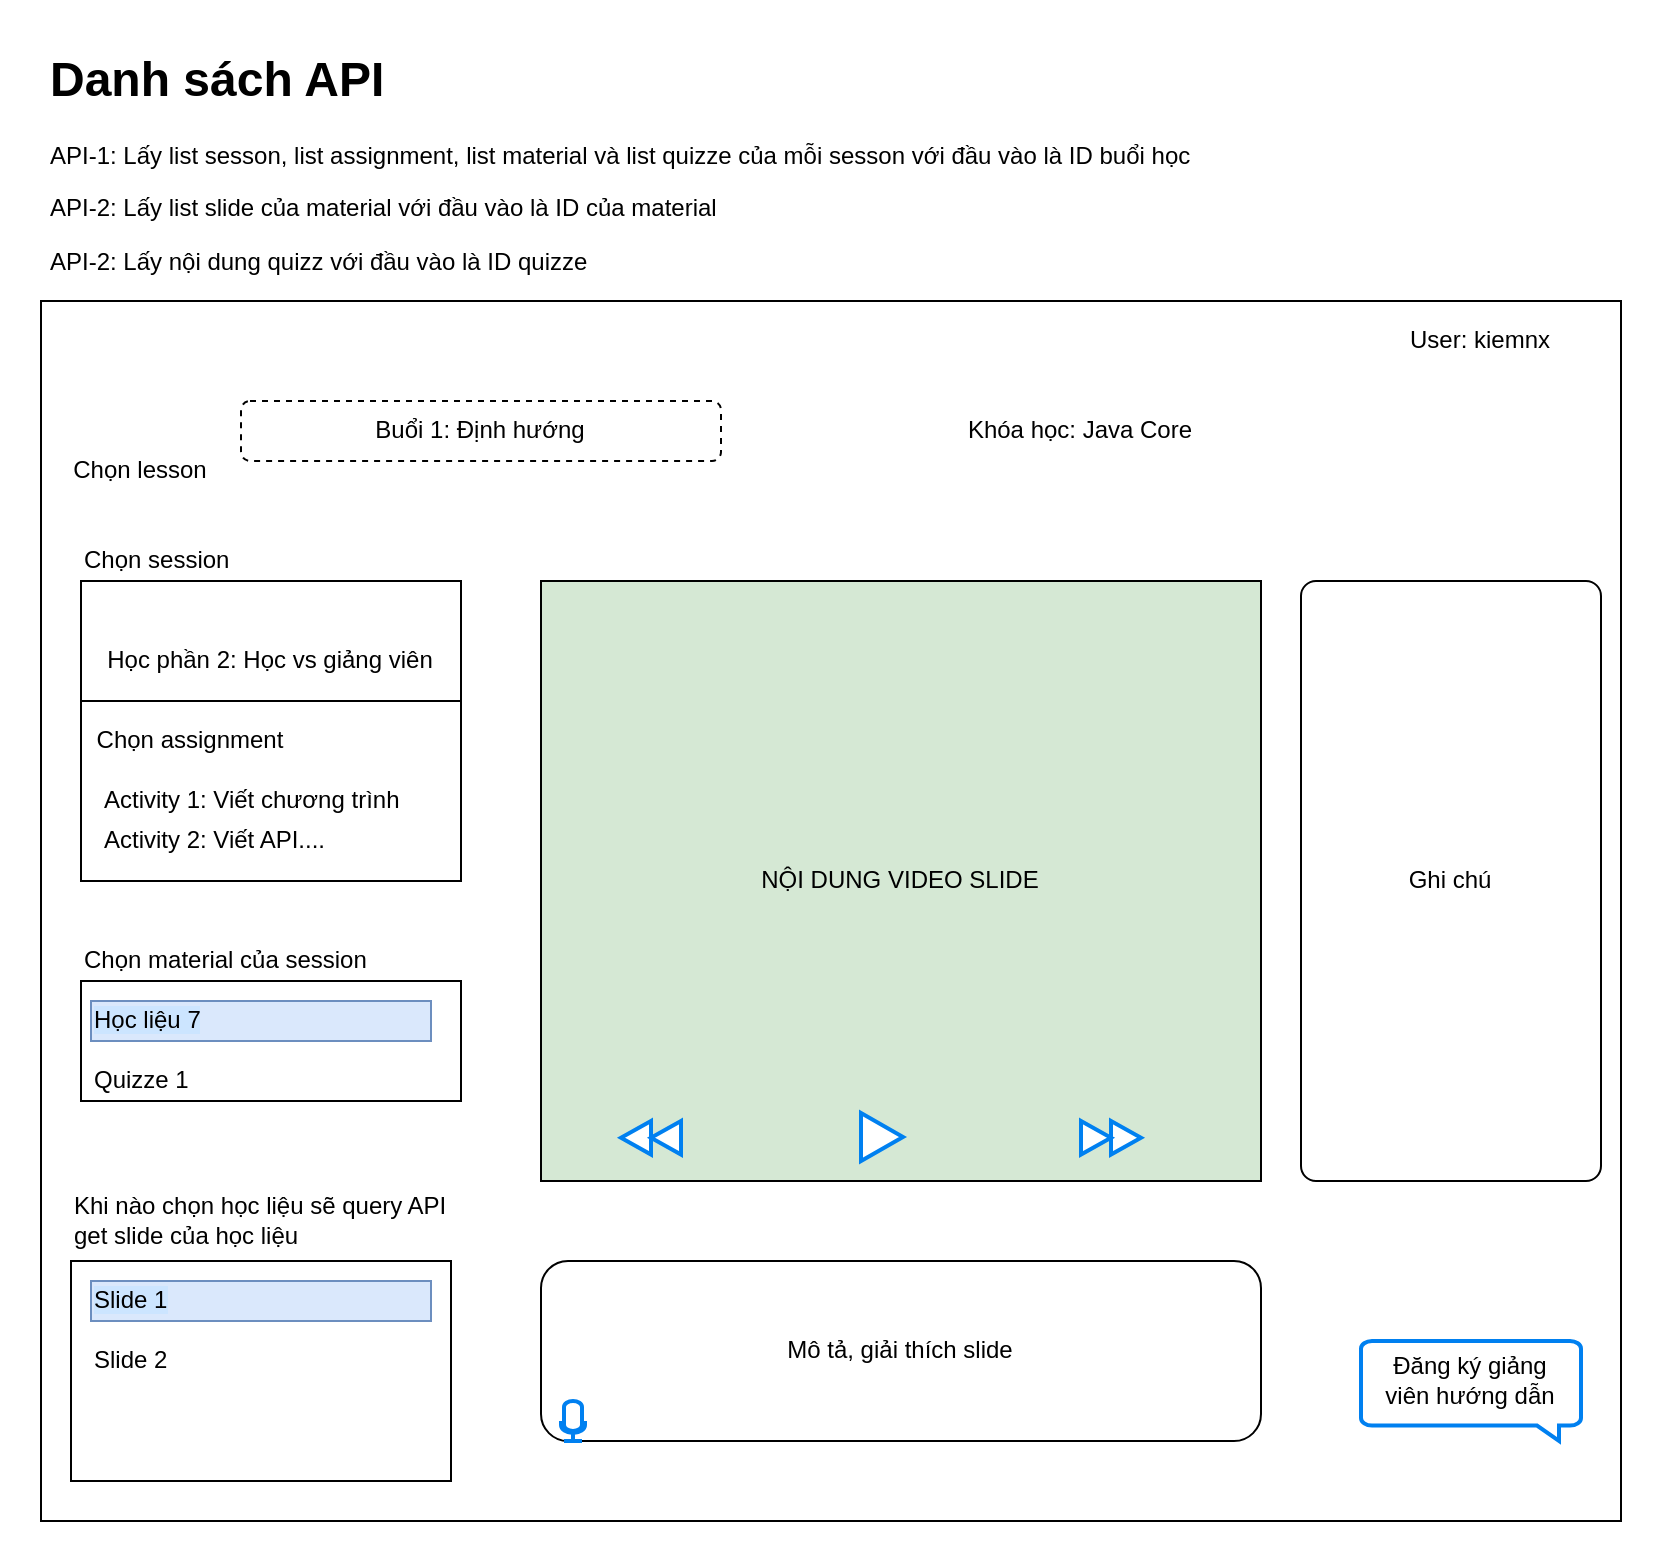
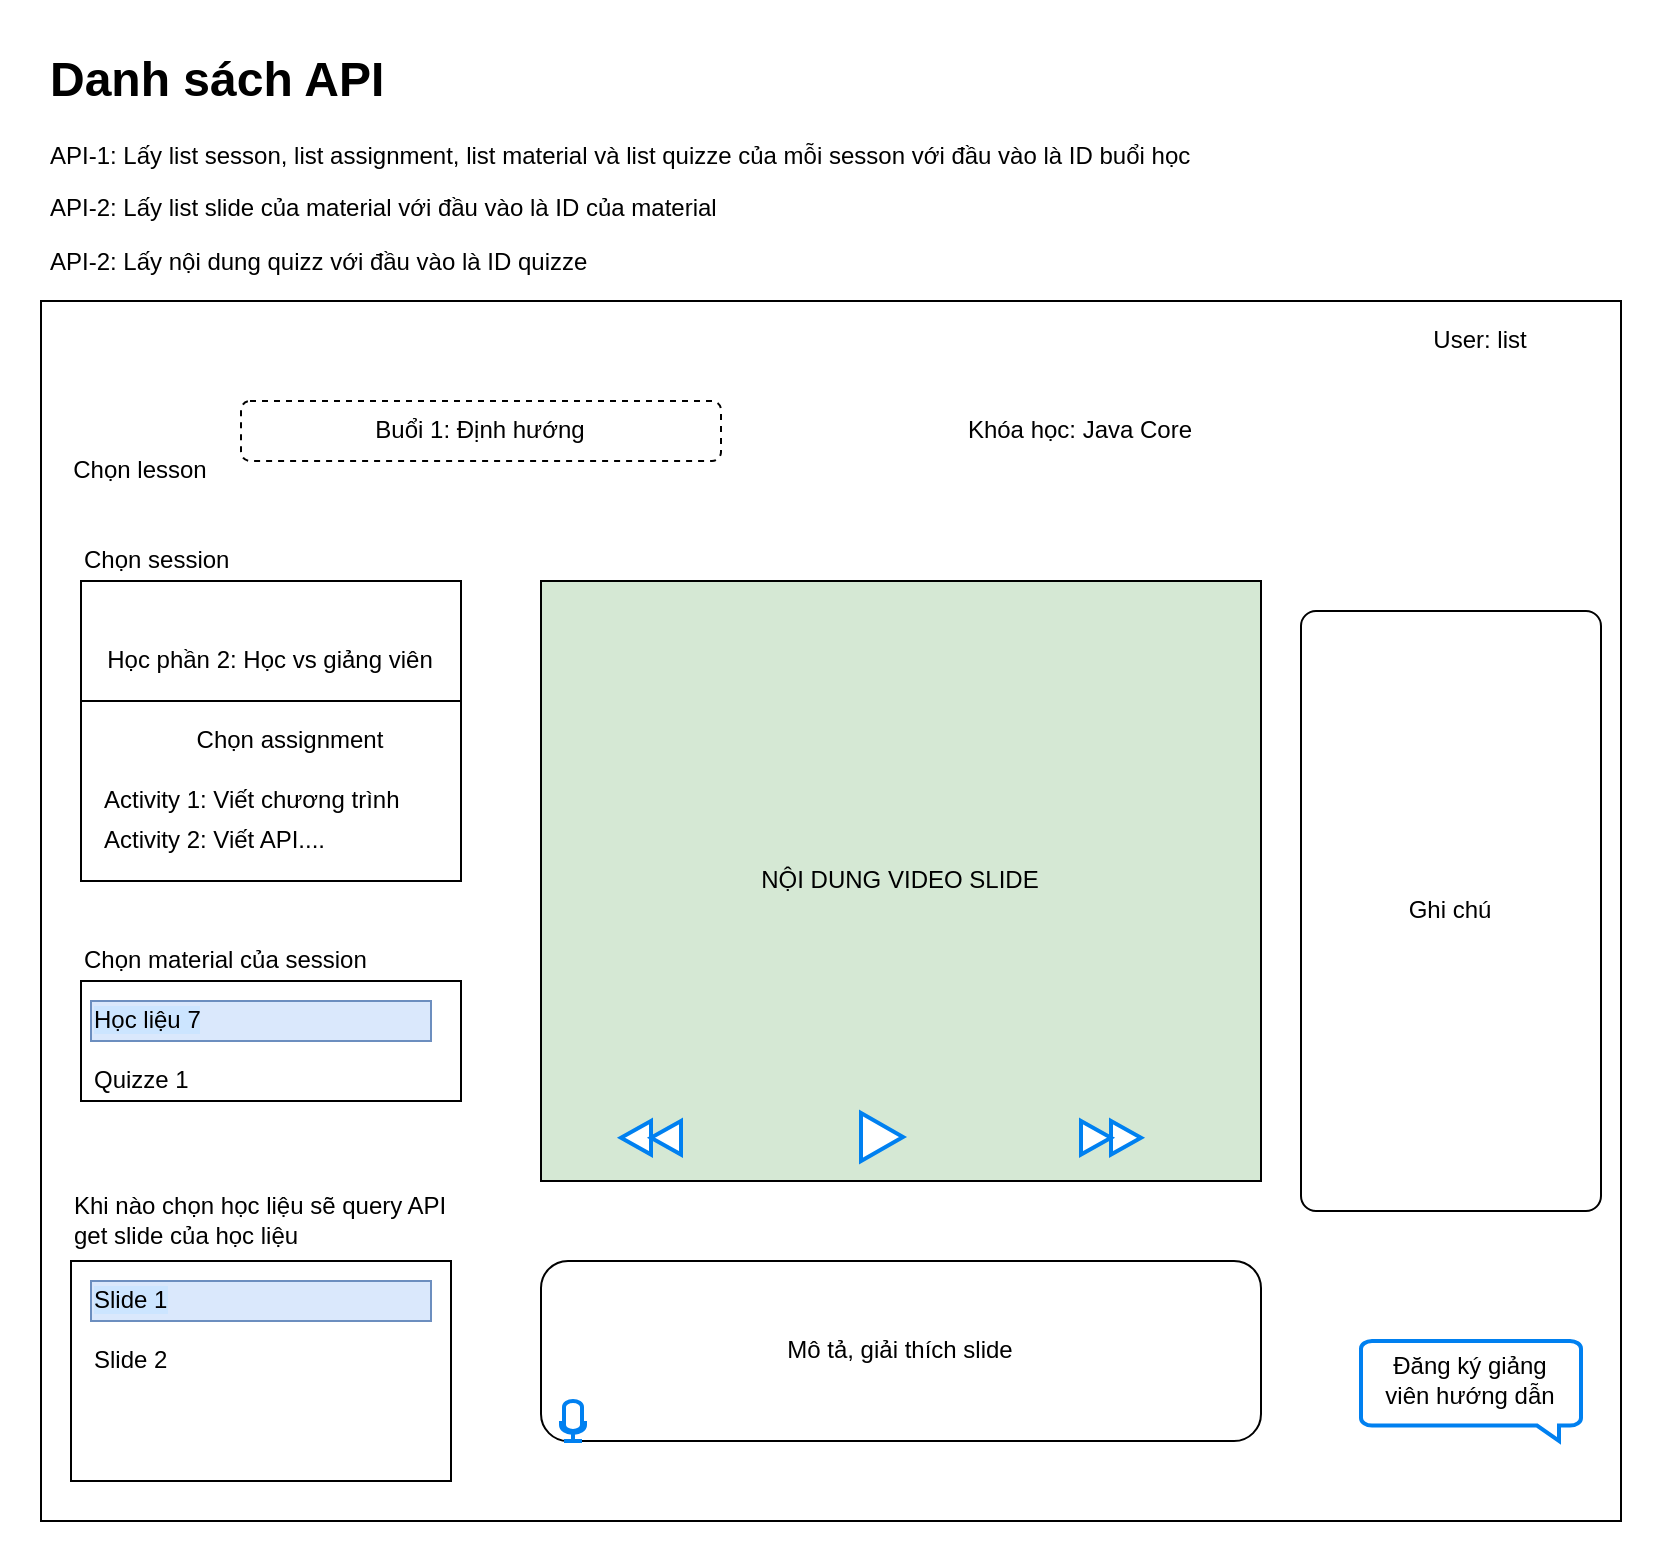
node "User: kiemnx": label "User: kiemnx" -> "User: list"
node "Chọn assignment": moved (191, 741) -> (291, 741)
node "Ghi chú": moved (1451, 881) -> (1451, 911)
